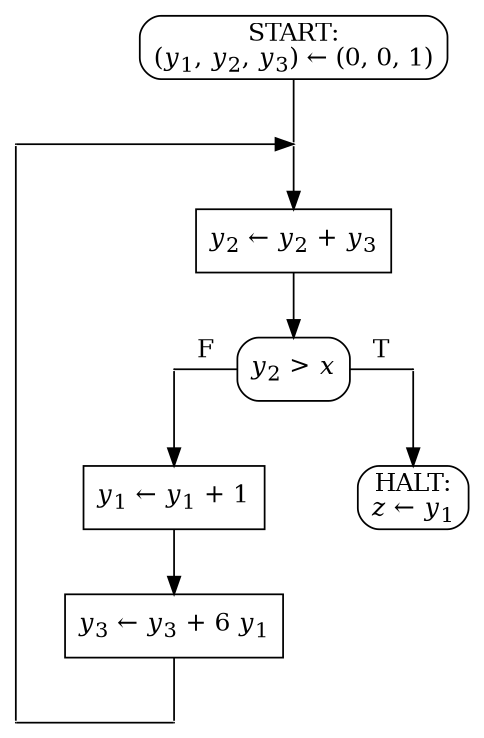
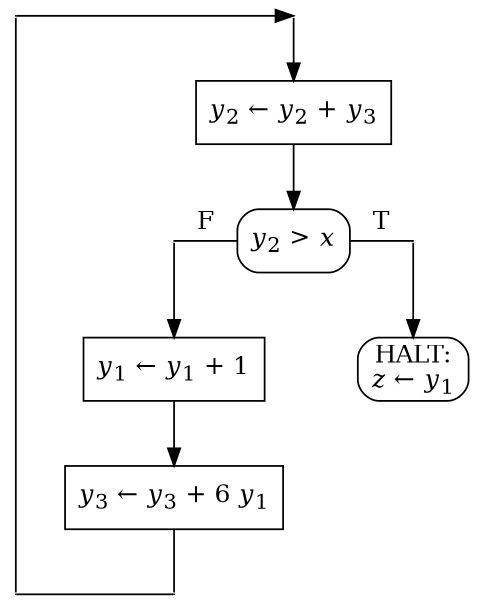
node "START:": removed
